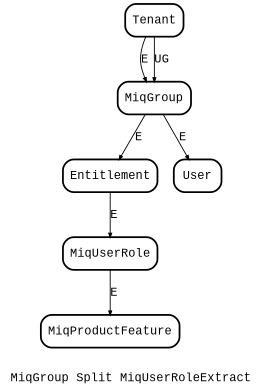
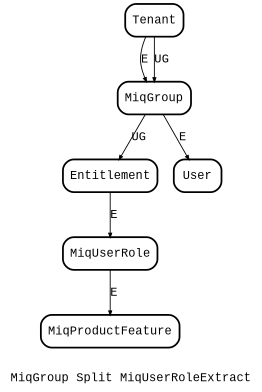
edge "MiqGroup" -> "Entitlement": label "E" -> "UG"
